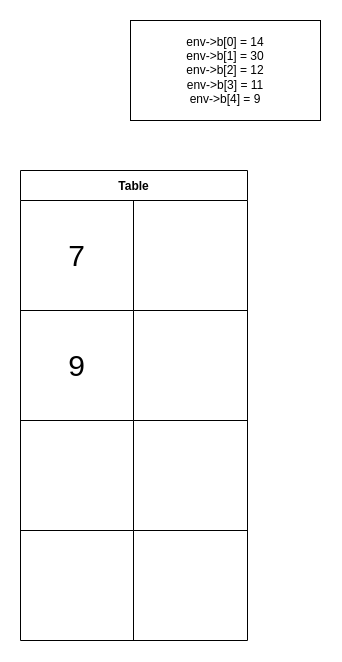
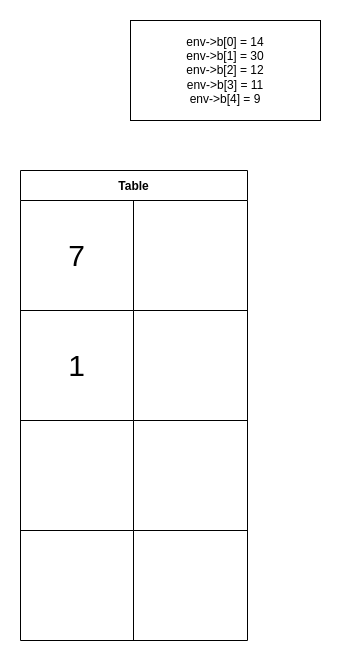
node "9": label "9" -> "1"
